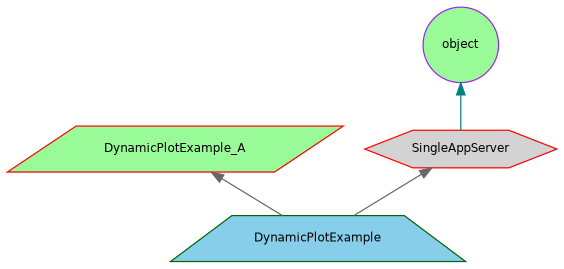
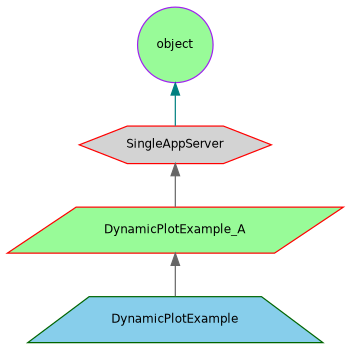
edge "DynamicPlotExample" -> "SingleAppServer": now "DynamicPlotExample_A" -> "SingleAppServer"
